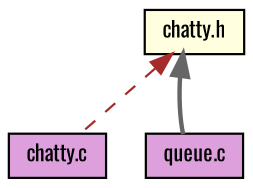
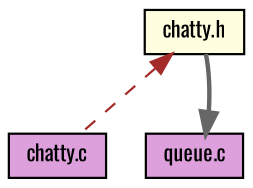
edge "queue.c" -> "chatty.h": reversed
